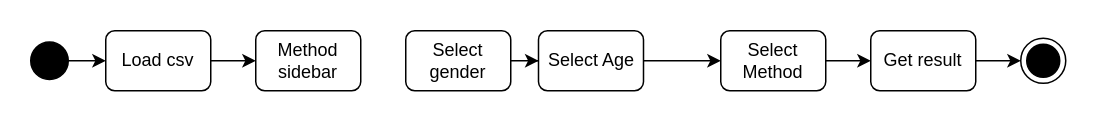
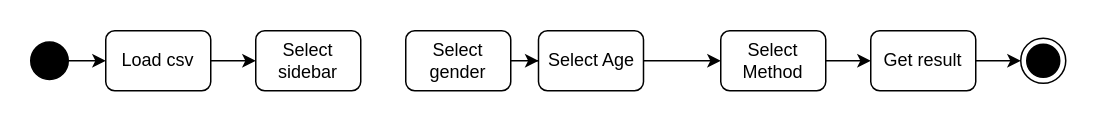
node "Method sidebar": label "Method sidebar" -> "Select sidebar"
